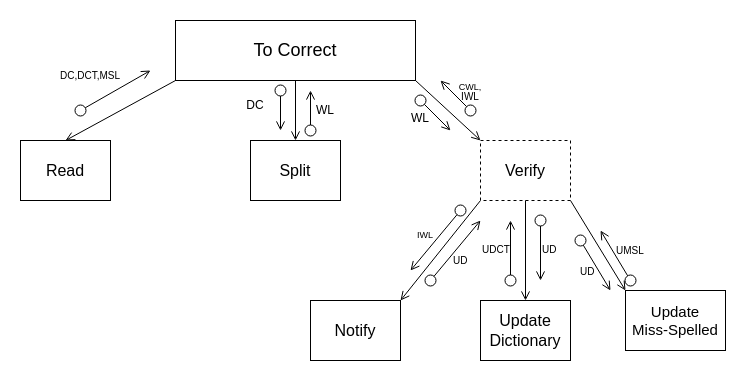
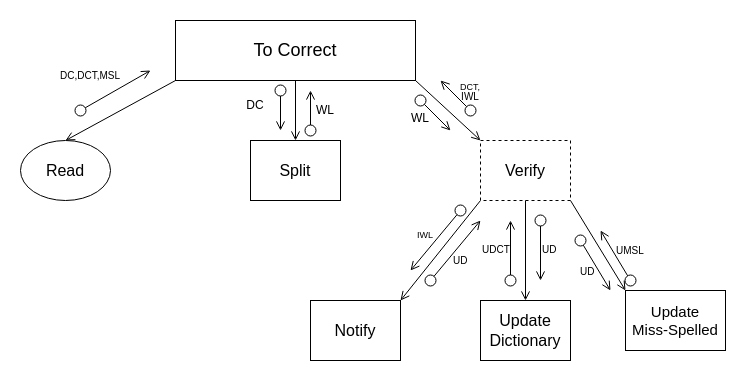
node "CWL,": label "CWL," -> "DCT,"
node "Read": shape rectangle -> ellipse
